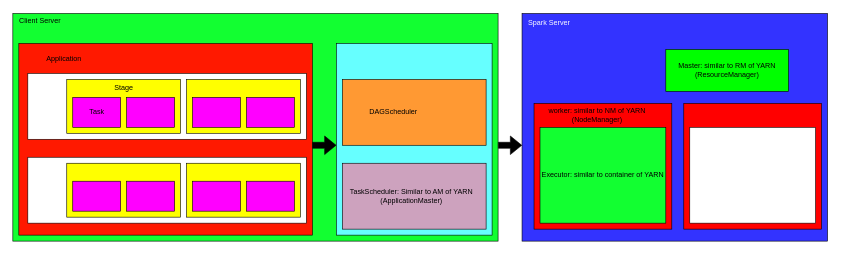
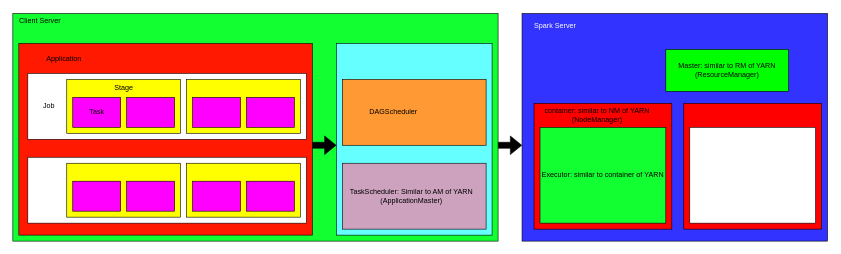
node "Spark Server": moved (549, 23) -> (555, 26)
node "Job": added
node "worker: similar to NM of YARN (NodeManager)": label "worker: similar to NM of YARN (NodeManager)" -> "container: similar to NM of YARN (NodeManager)"
